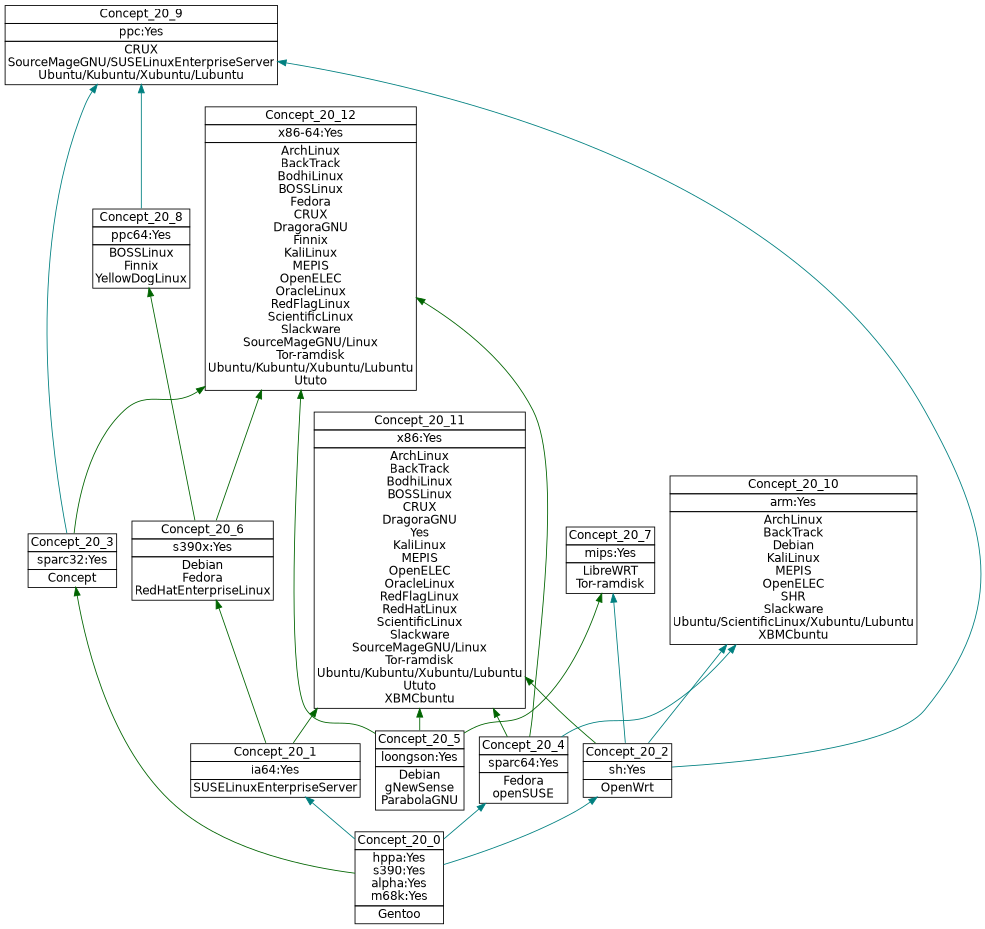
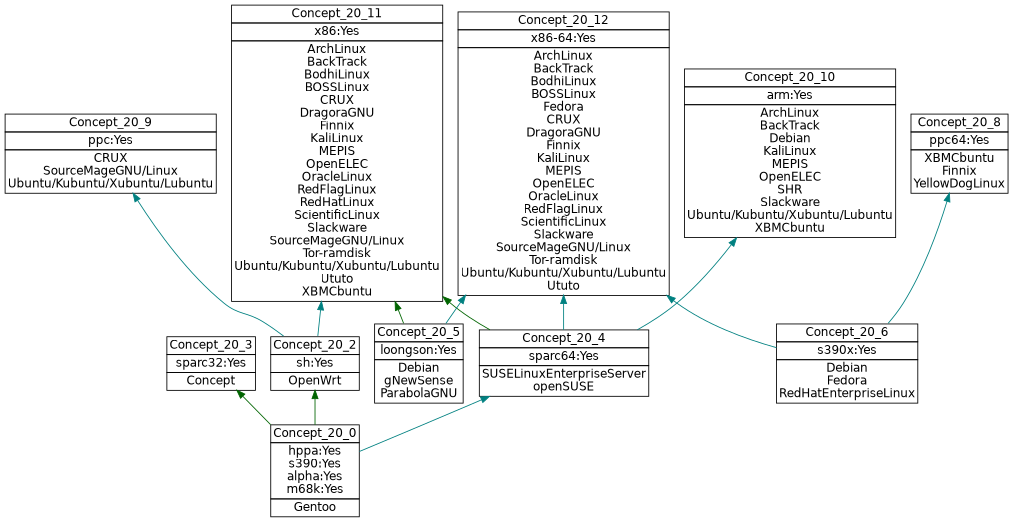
node "Concept_20_9": text "SourceMageGNU/SUSELinuxEnterpriseServer" -> "SourceMageGNU/Linux"
edge "Concept_20_8" -> "Concept_20_9": removed
node "Concept_20_8": text "BOSSLinux" -> "XBMCbuntu"
edge "Concept_20_3" -> "Concept_20_9": removed
edge "Concept_20_6" -> "Concept_20_8": color darkgreen -> teal
edge "Concept_20_3" -> "Concept_20_12": removed
edge "Concept_20_6" -> "Concept_20_12": color darkgreen -> teal
edge "Concept_20_4" -> "Concept_20_12": color darkgreen -> teal
node "Concept_20_11": text "Yes" -> "Finnix"
node "Concept_20_7": removed
edge "Concept_20_5" -> "Concept_20_12": color darkgreen -> teal
node "Concept_20_10": text "Ubuntu/ScientificLinux/Xubuntu/Lubuntu" -> "Ubuntu/Kubuntu/Xubuntu/Lubuntu"
edge "Concept_20_2" -> "Concept_20_10": removed
edge "Concept_20_2" -> "Concept_20_11": color darkgreen -> teal
node "Concept_20_1": removed
node "Concept_20_4": text "Fedora" -> "SUSELinuxEnterpriseServer"
edge "Concept_20_0" -> "Concept_20_2": color teal -> darkgreen
